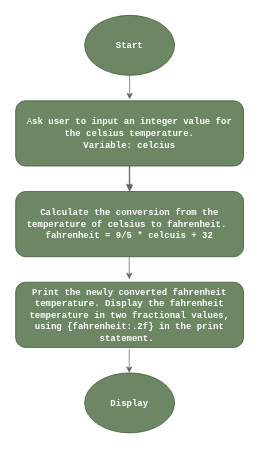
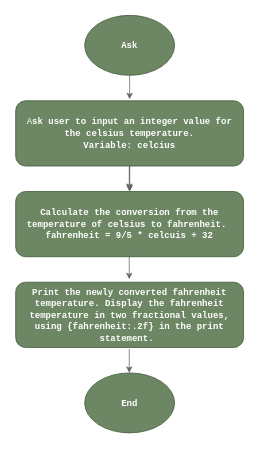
node "Start": label "Start" -> "Ask"
node "Display": label "Display" -> "End"
